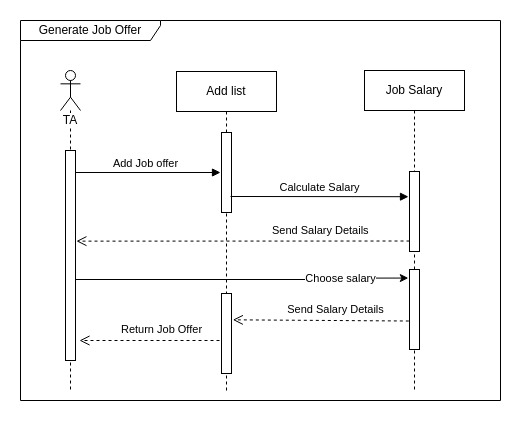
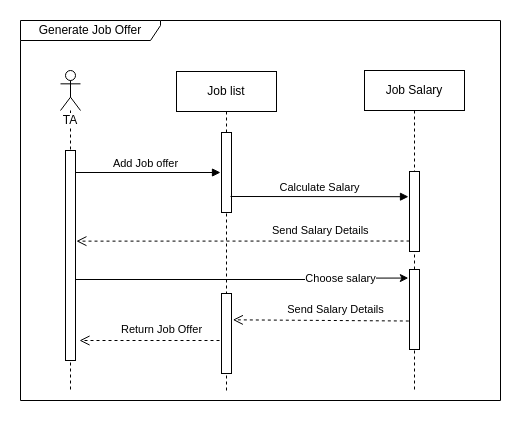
node "Add list": label "Add list" -> "Job list"
